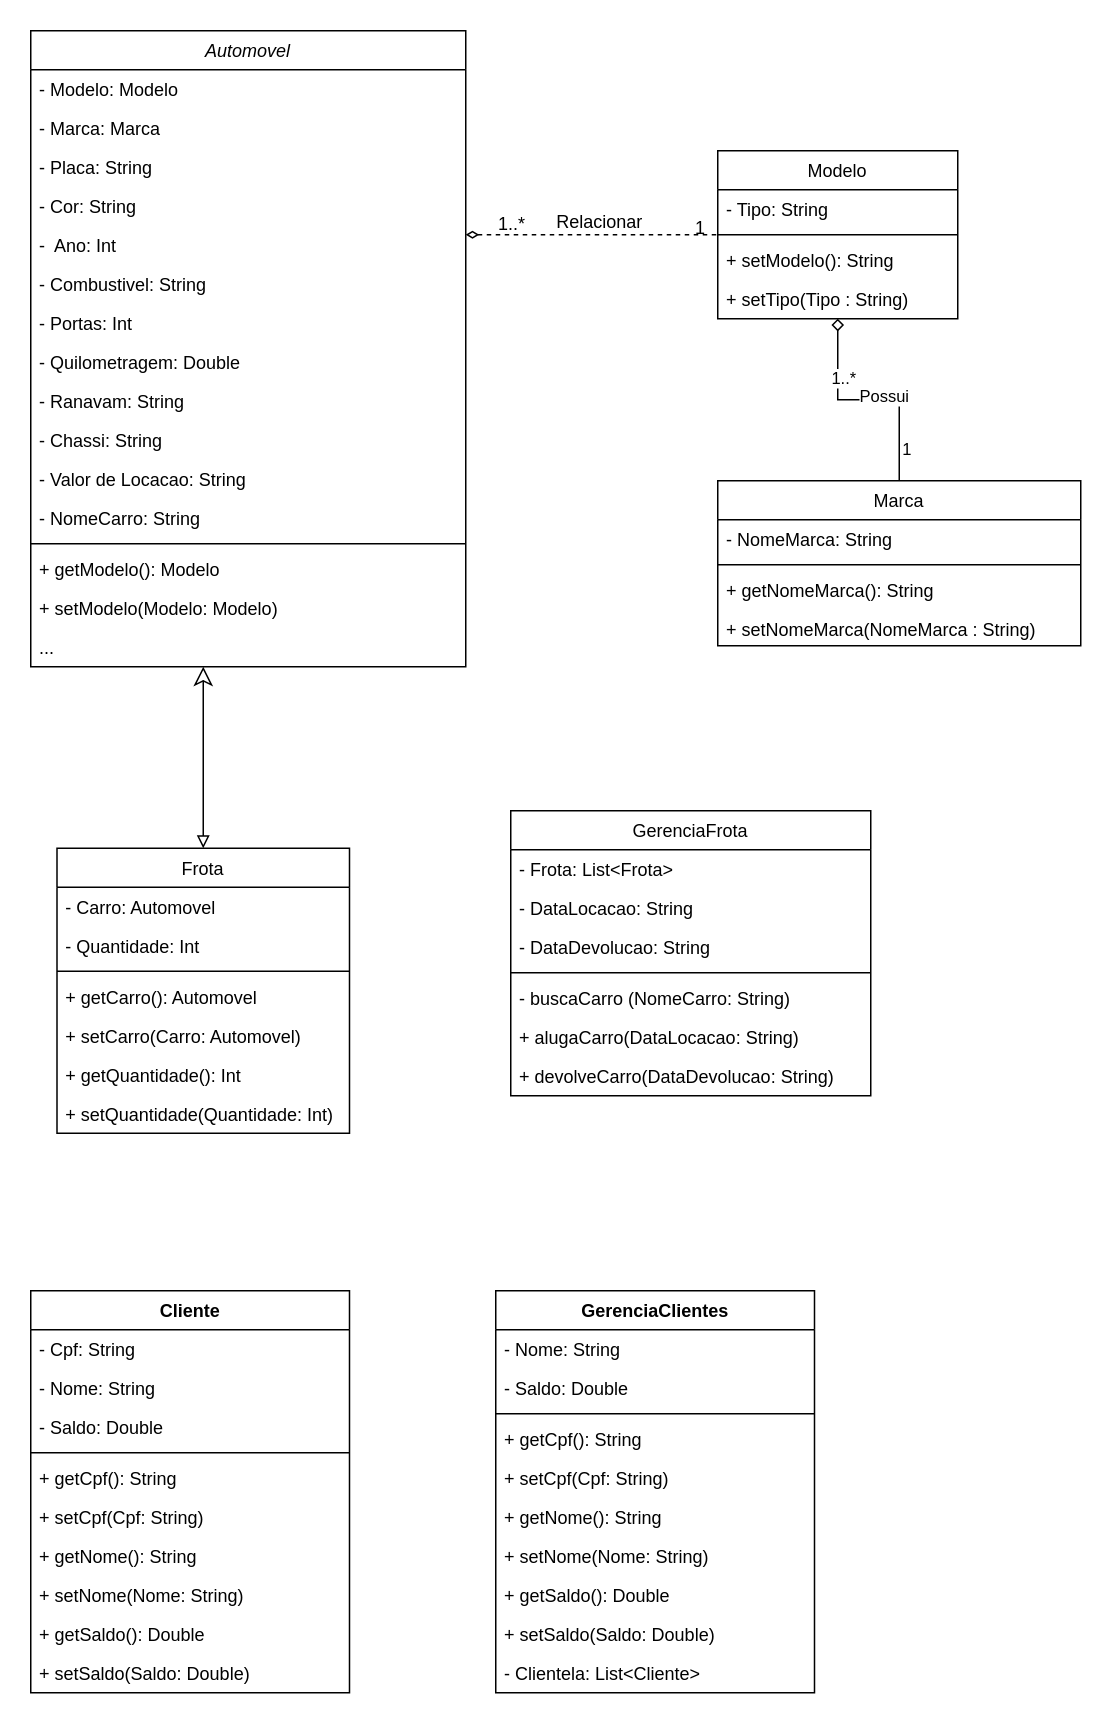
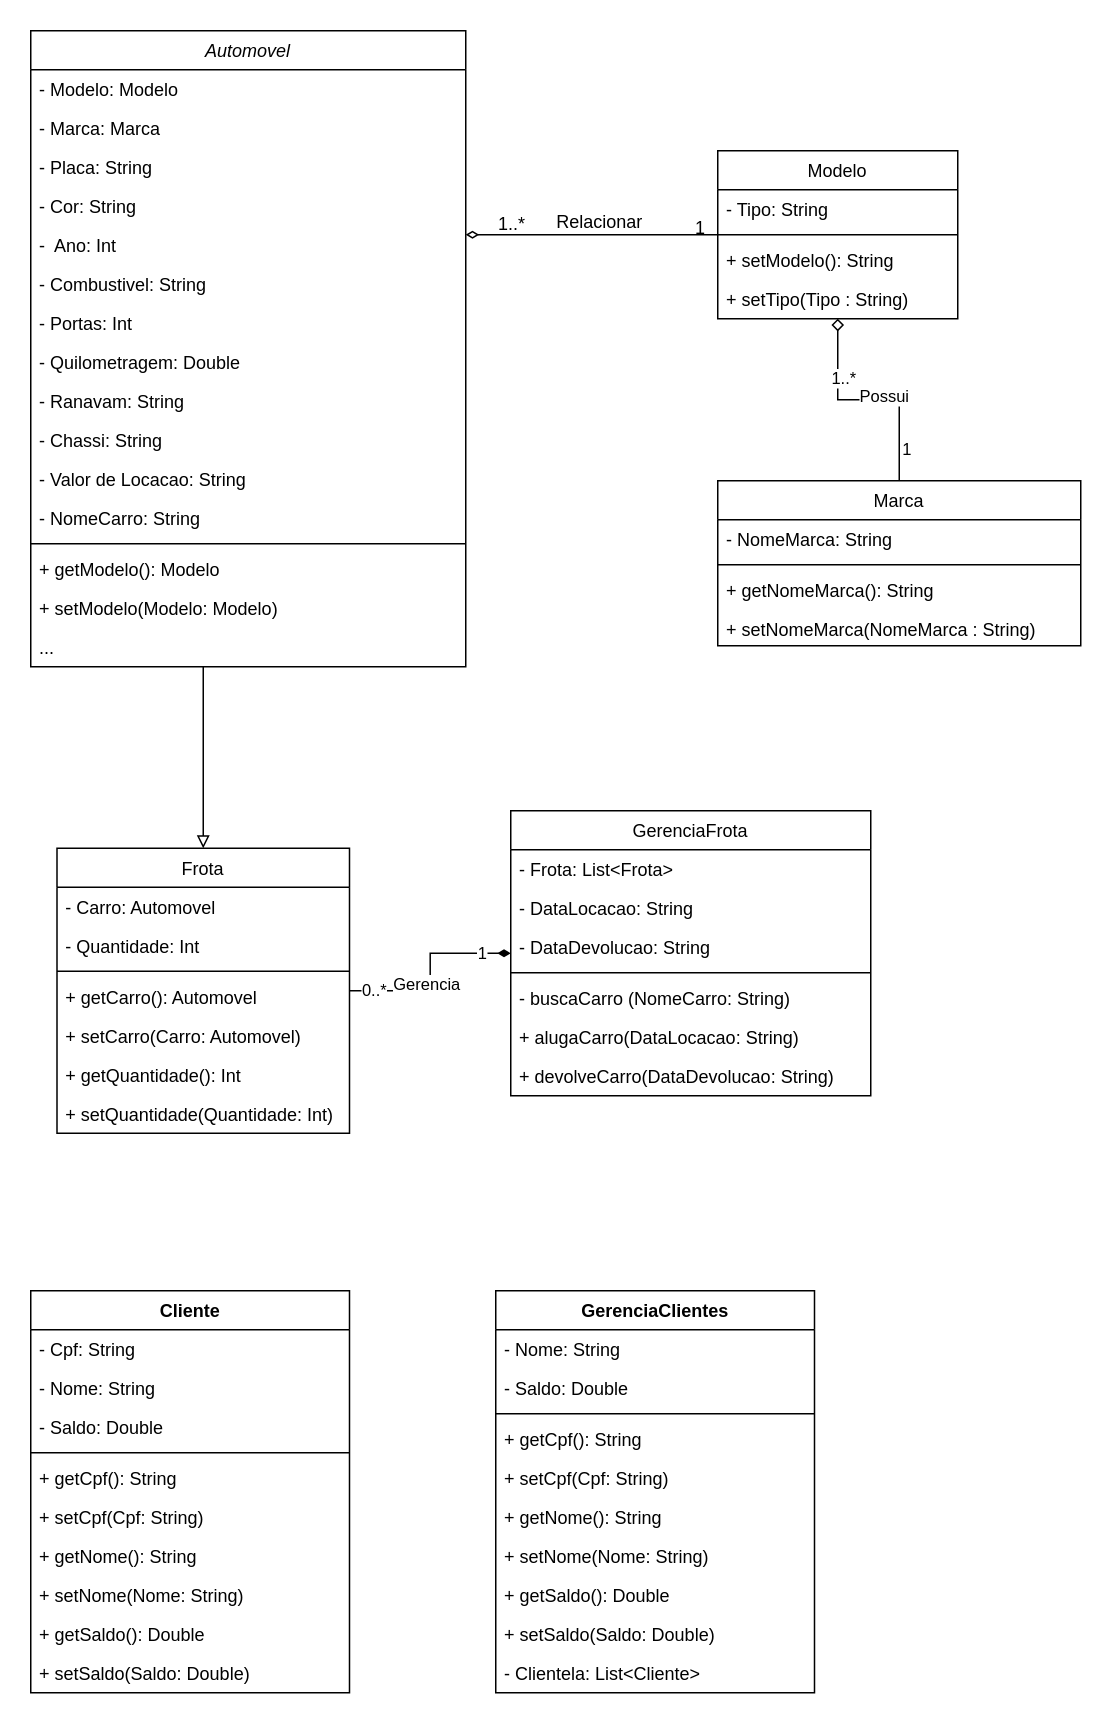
edge "Modelo" -> "Automovel": style dashed -> solid
edge "Automovel" -- "Frota": arrowhead classic -> none
edge "Frota" -> "GerenciaFrota": added, labels "0..*", "Gerencia", "1"
